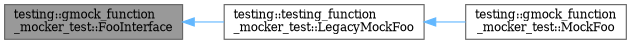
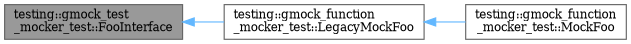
node "testing::gmock_function _mocker_test::FooInterface": label "testing::gmock_function _mocker_test::FooInterface" -> "testing::gmock_test _mocker_test::FooInterface"
node "testing::testing_function _mocker_test::LegacyMockFoo": label "testing::testing_function _mocker_test::LegacyMockFoo" -> "testing::gmock_function _mocker_test::LegacyMockFoo"
